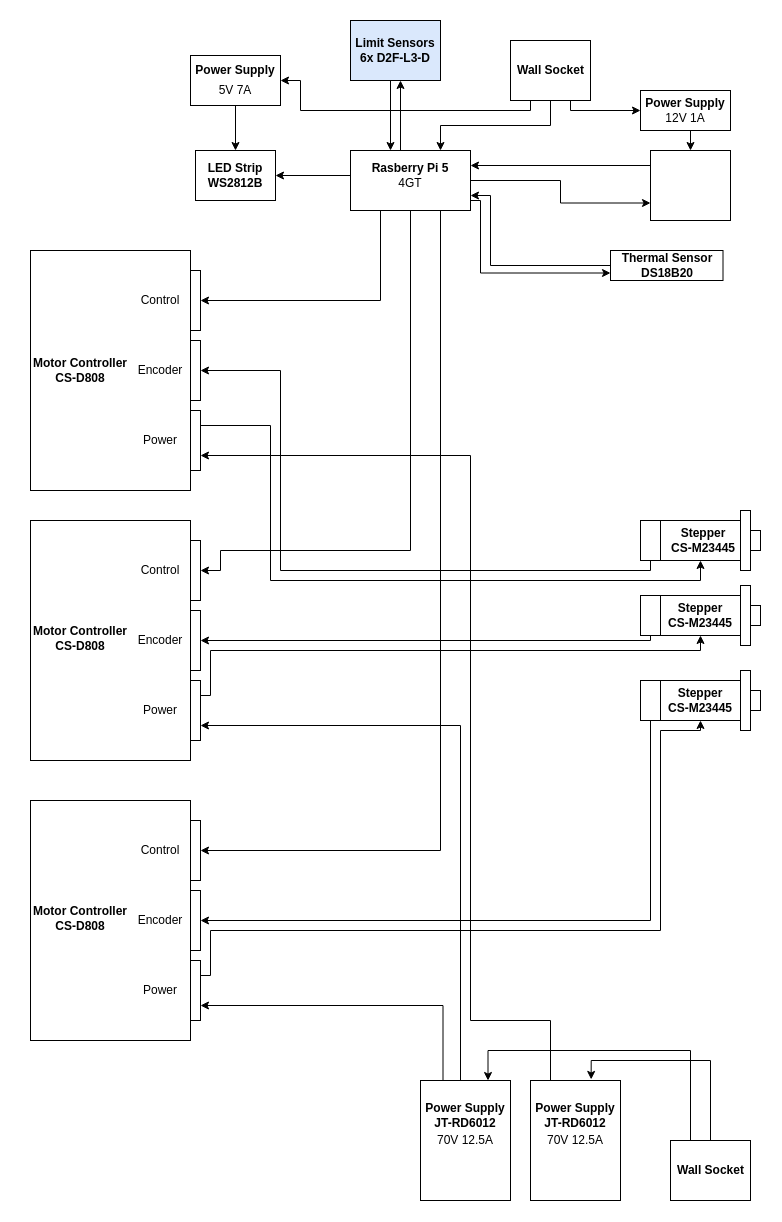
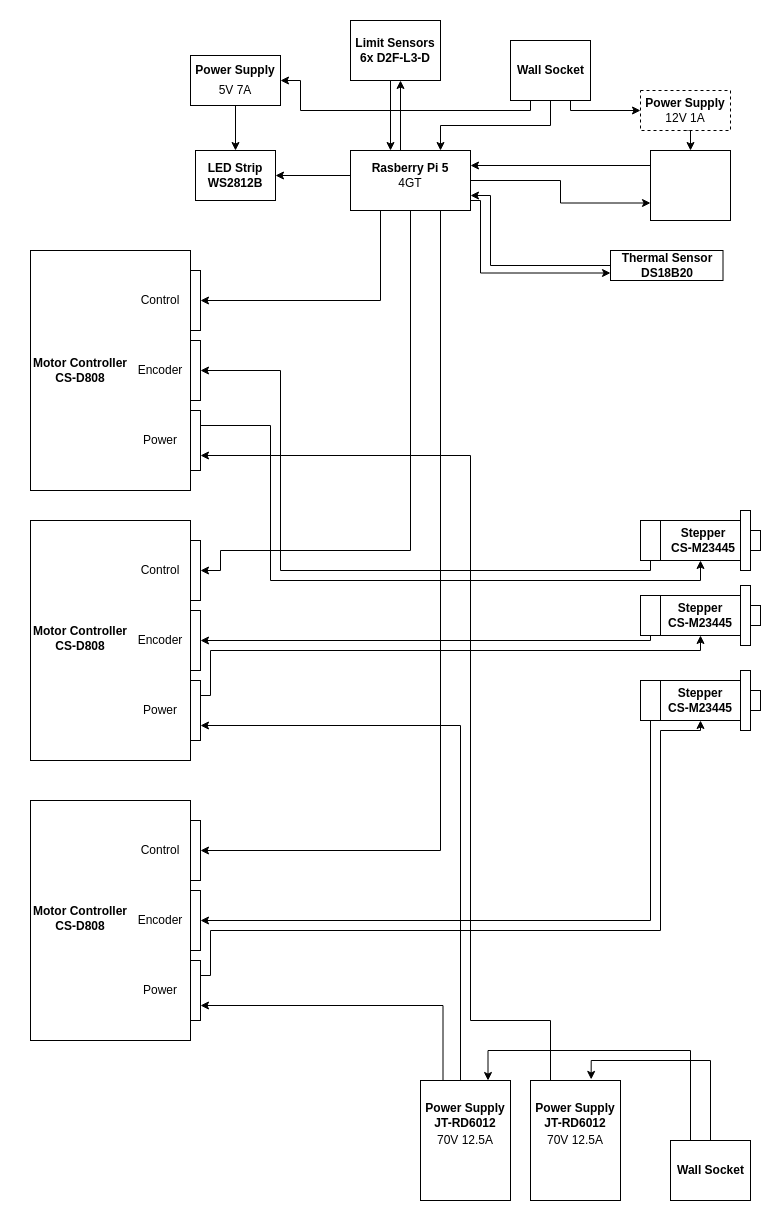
node "Limit Sensors 6x D2F-L3-D": fillcolor #dae8fc -> #ffffff
node "Power Supply 12V 1A": style solid -> dashed
